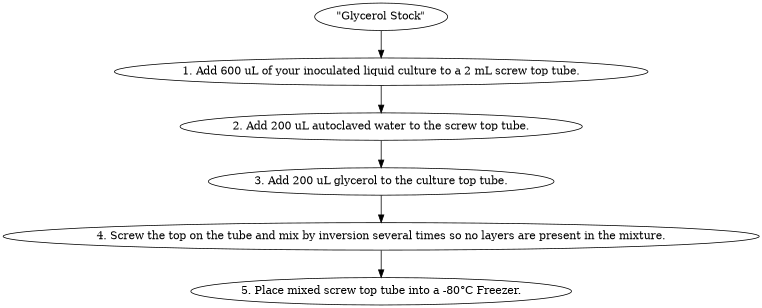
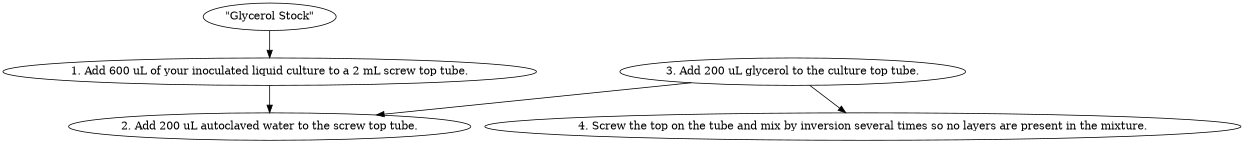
edge "2. Add 200 uL autoclaved water to the screw top tube." -> "3. Add 200 uL glycerol to the culture top tube.": reversed
node "5. Place mixed screw top tube into a -80°C Freezer.": removed
